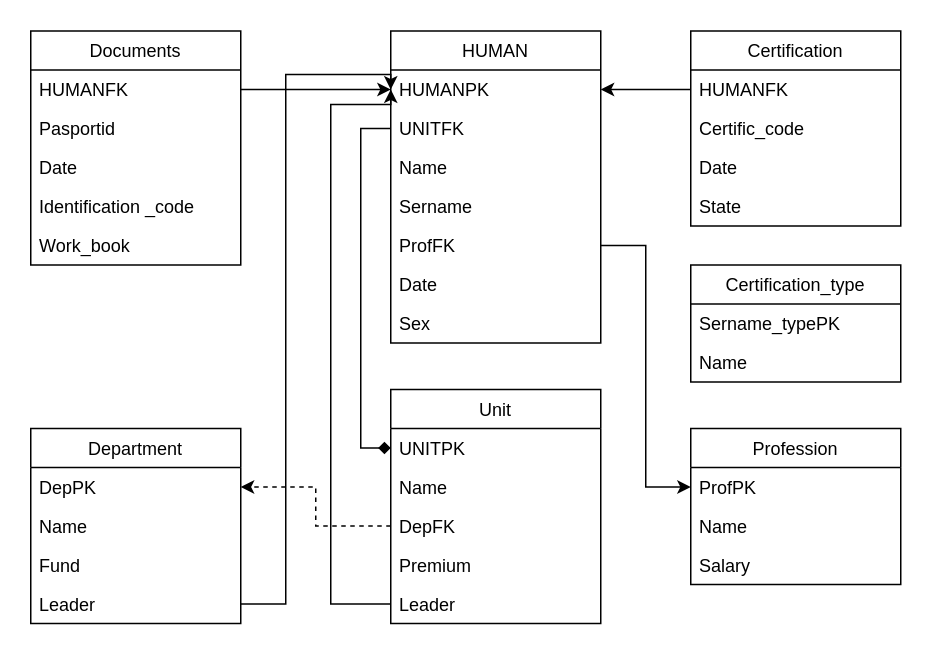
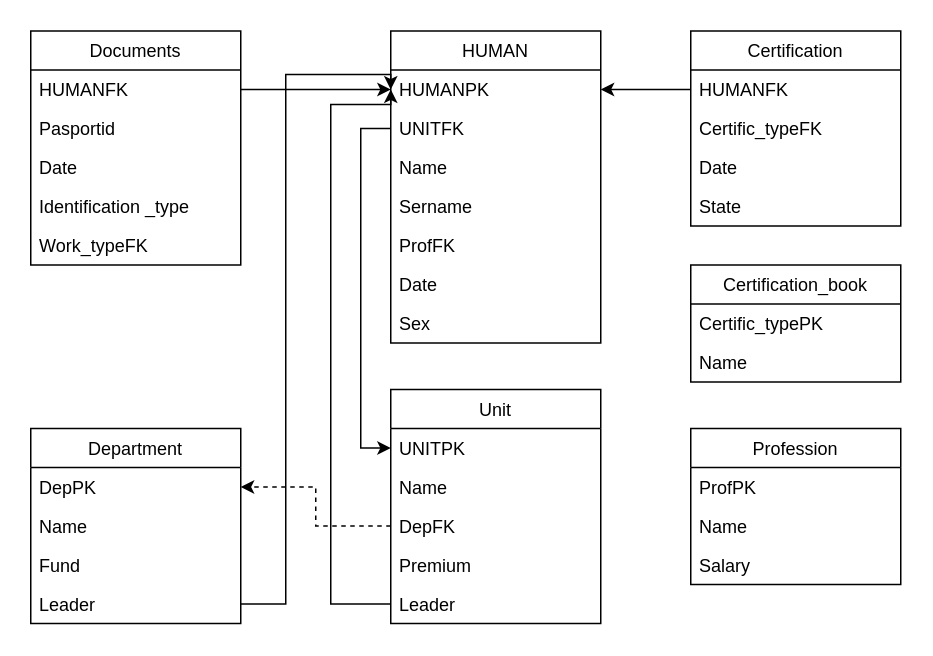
node "Certific_code": label "Certific_code" -> "Certific_typeFK"
node "Identification _code": label "Identification _code" -> "Identification _type"
node "Work_book": label "Work_book" -> "Work_typeFK"
node "Certification_type": label "Certification_type" -> "Certification_book"
node "Sername_typePK": label "Sername_typePK" -> "Certific_typePK"
edge "ProfFK" -> "ProfPK": removed
edge "UNITFK" -> "UNITPK": arrowhead diamond -> classic
